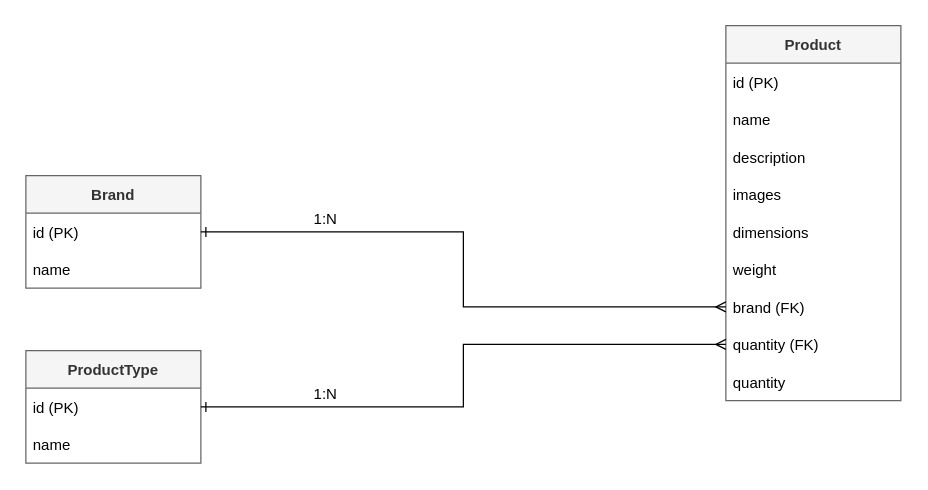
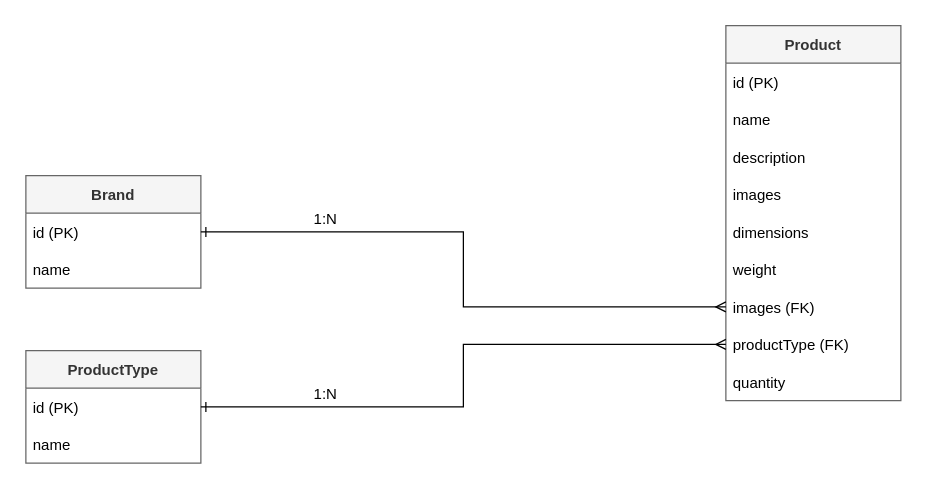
node "brand (FK)": label "brand (FK)" -> "images (FK)"
node "quantity (FK)": label "quantity (FK)" -> "productType (FK)"
